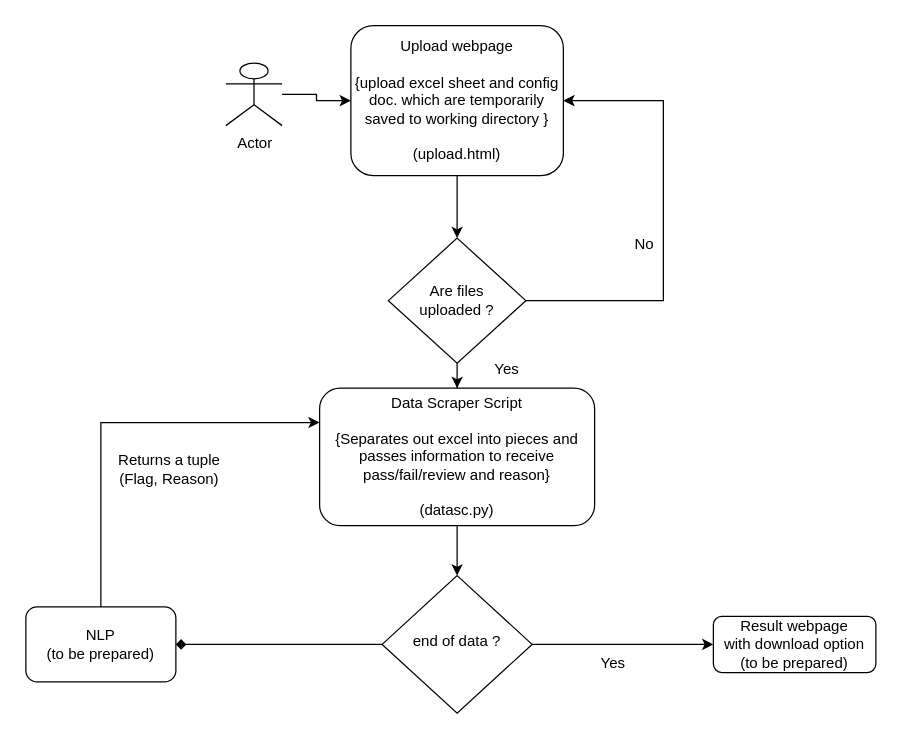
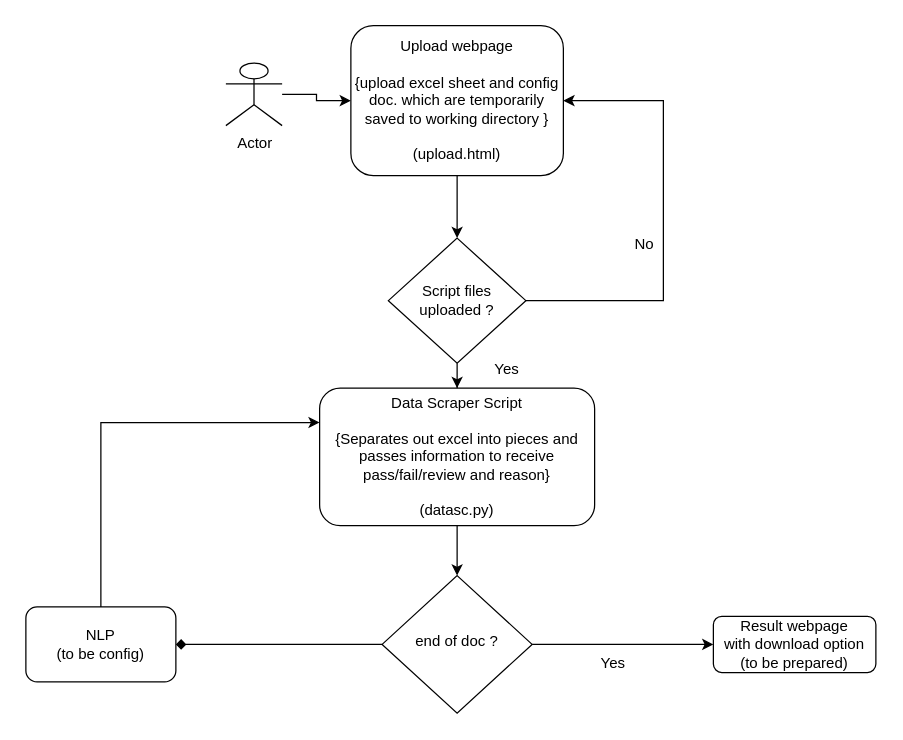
node "Are files uploaded ?": label "Are files uploaded ?" -> "Script files uploaded ?"
node "Returns a tuple (Flag, Reason)": removed
node "end of data ?": label "end of data ?" -> "end of doc ?"
node "NLP (to be prepared)": label "NLP (to be prepared)" -> "NLP (to be config)"
